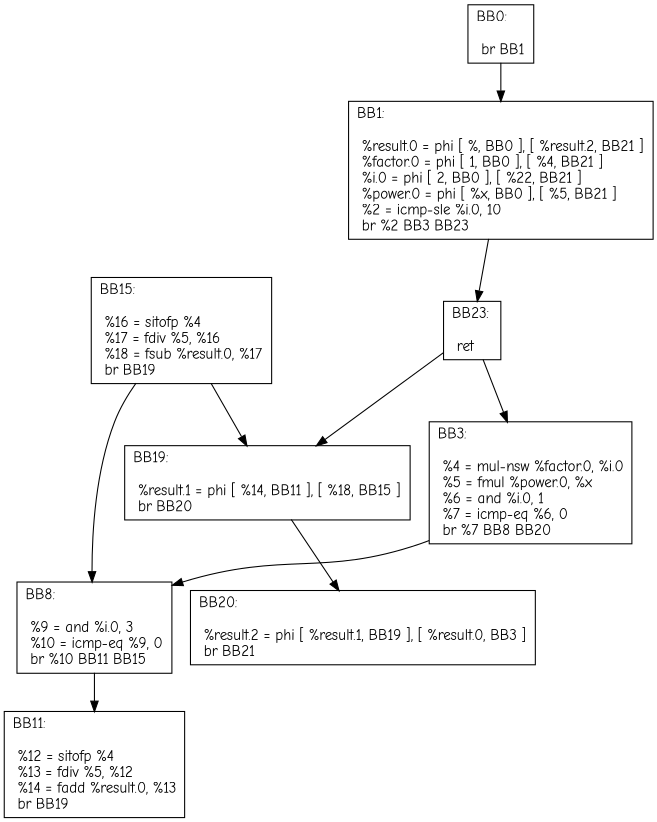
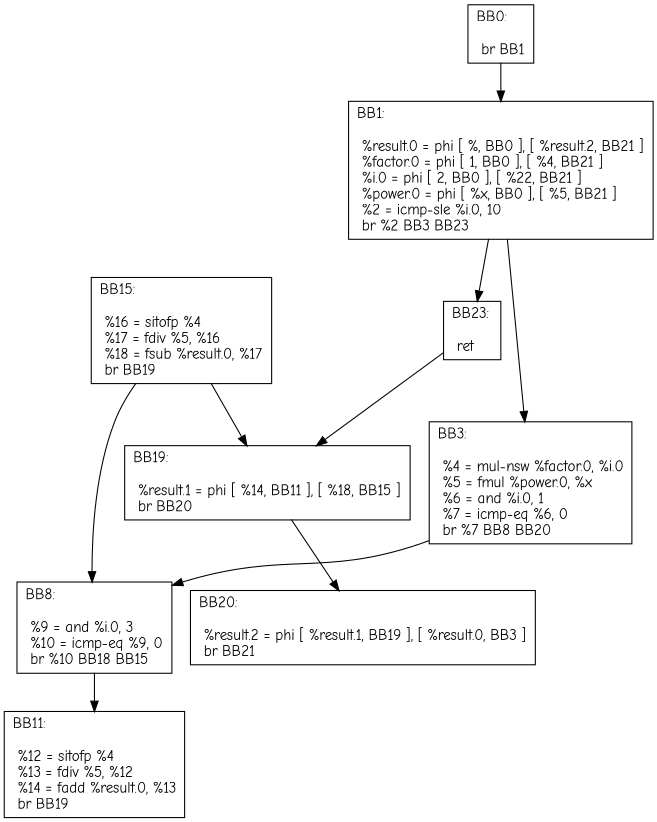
edge "BB23:" -> "BB3:": now "BB1:" -> "BB3:"
node "BB8:": text "br %10 BB11 BB15" -> "br %10 BB18 BB15"
